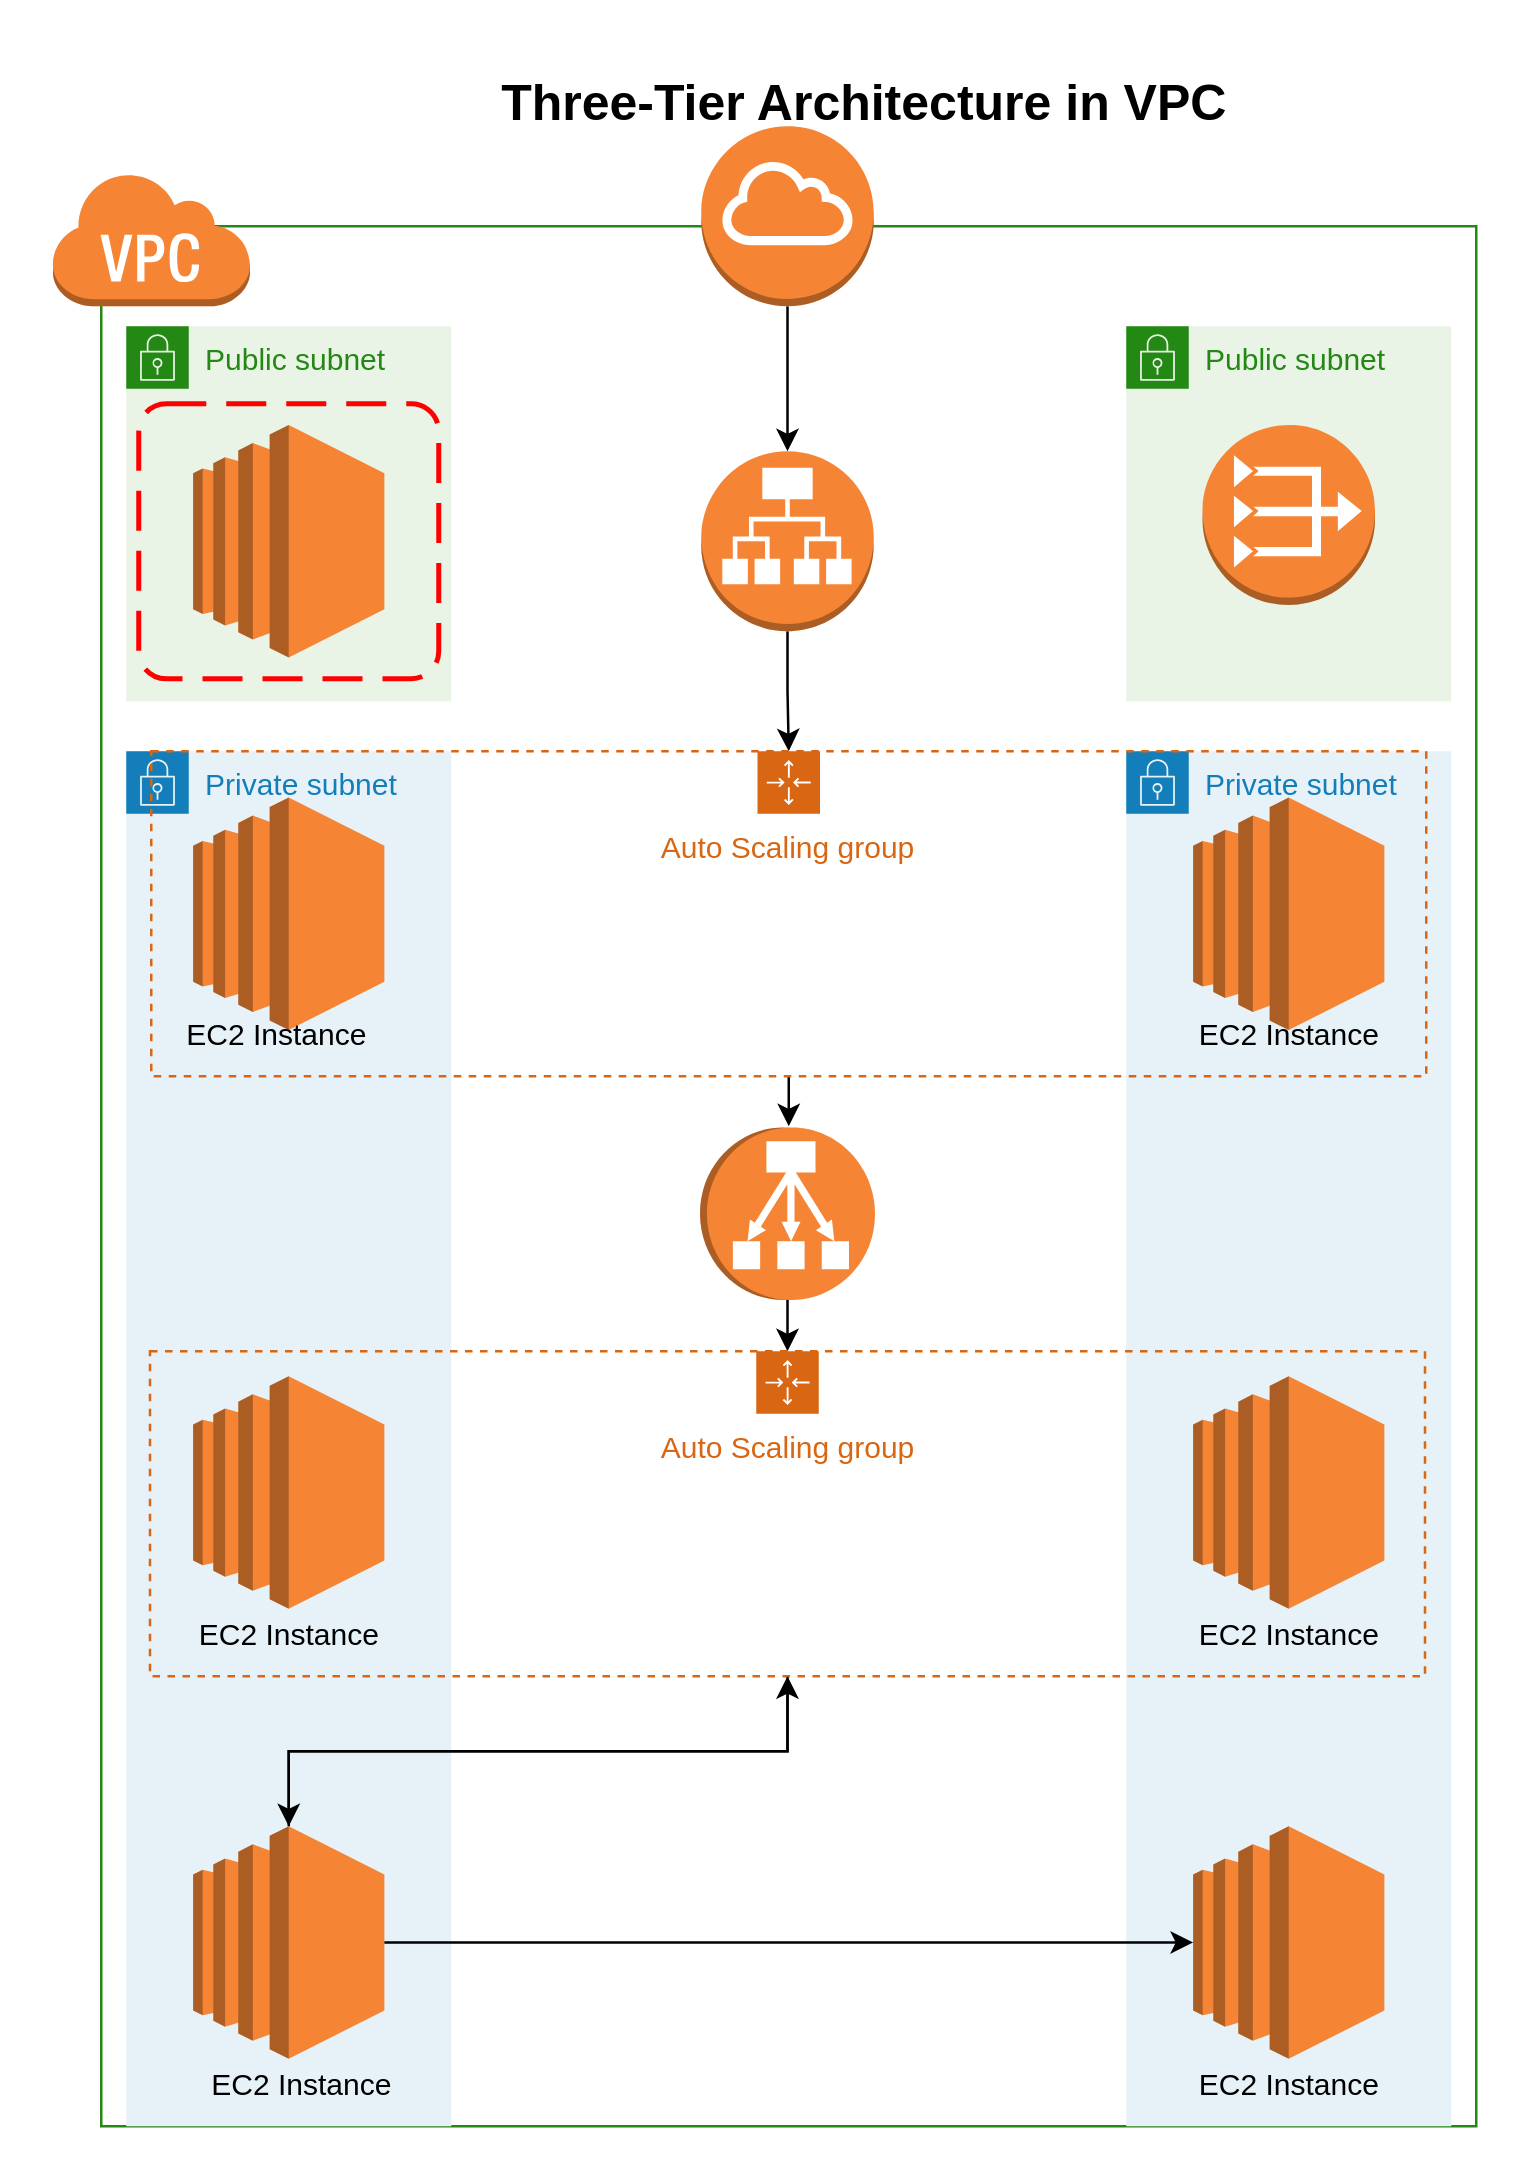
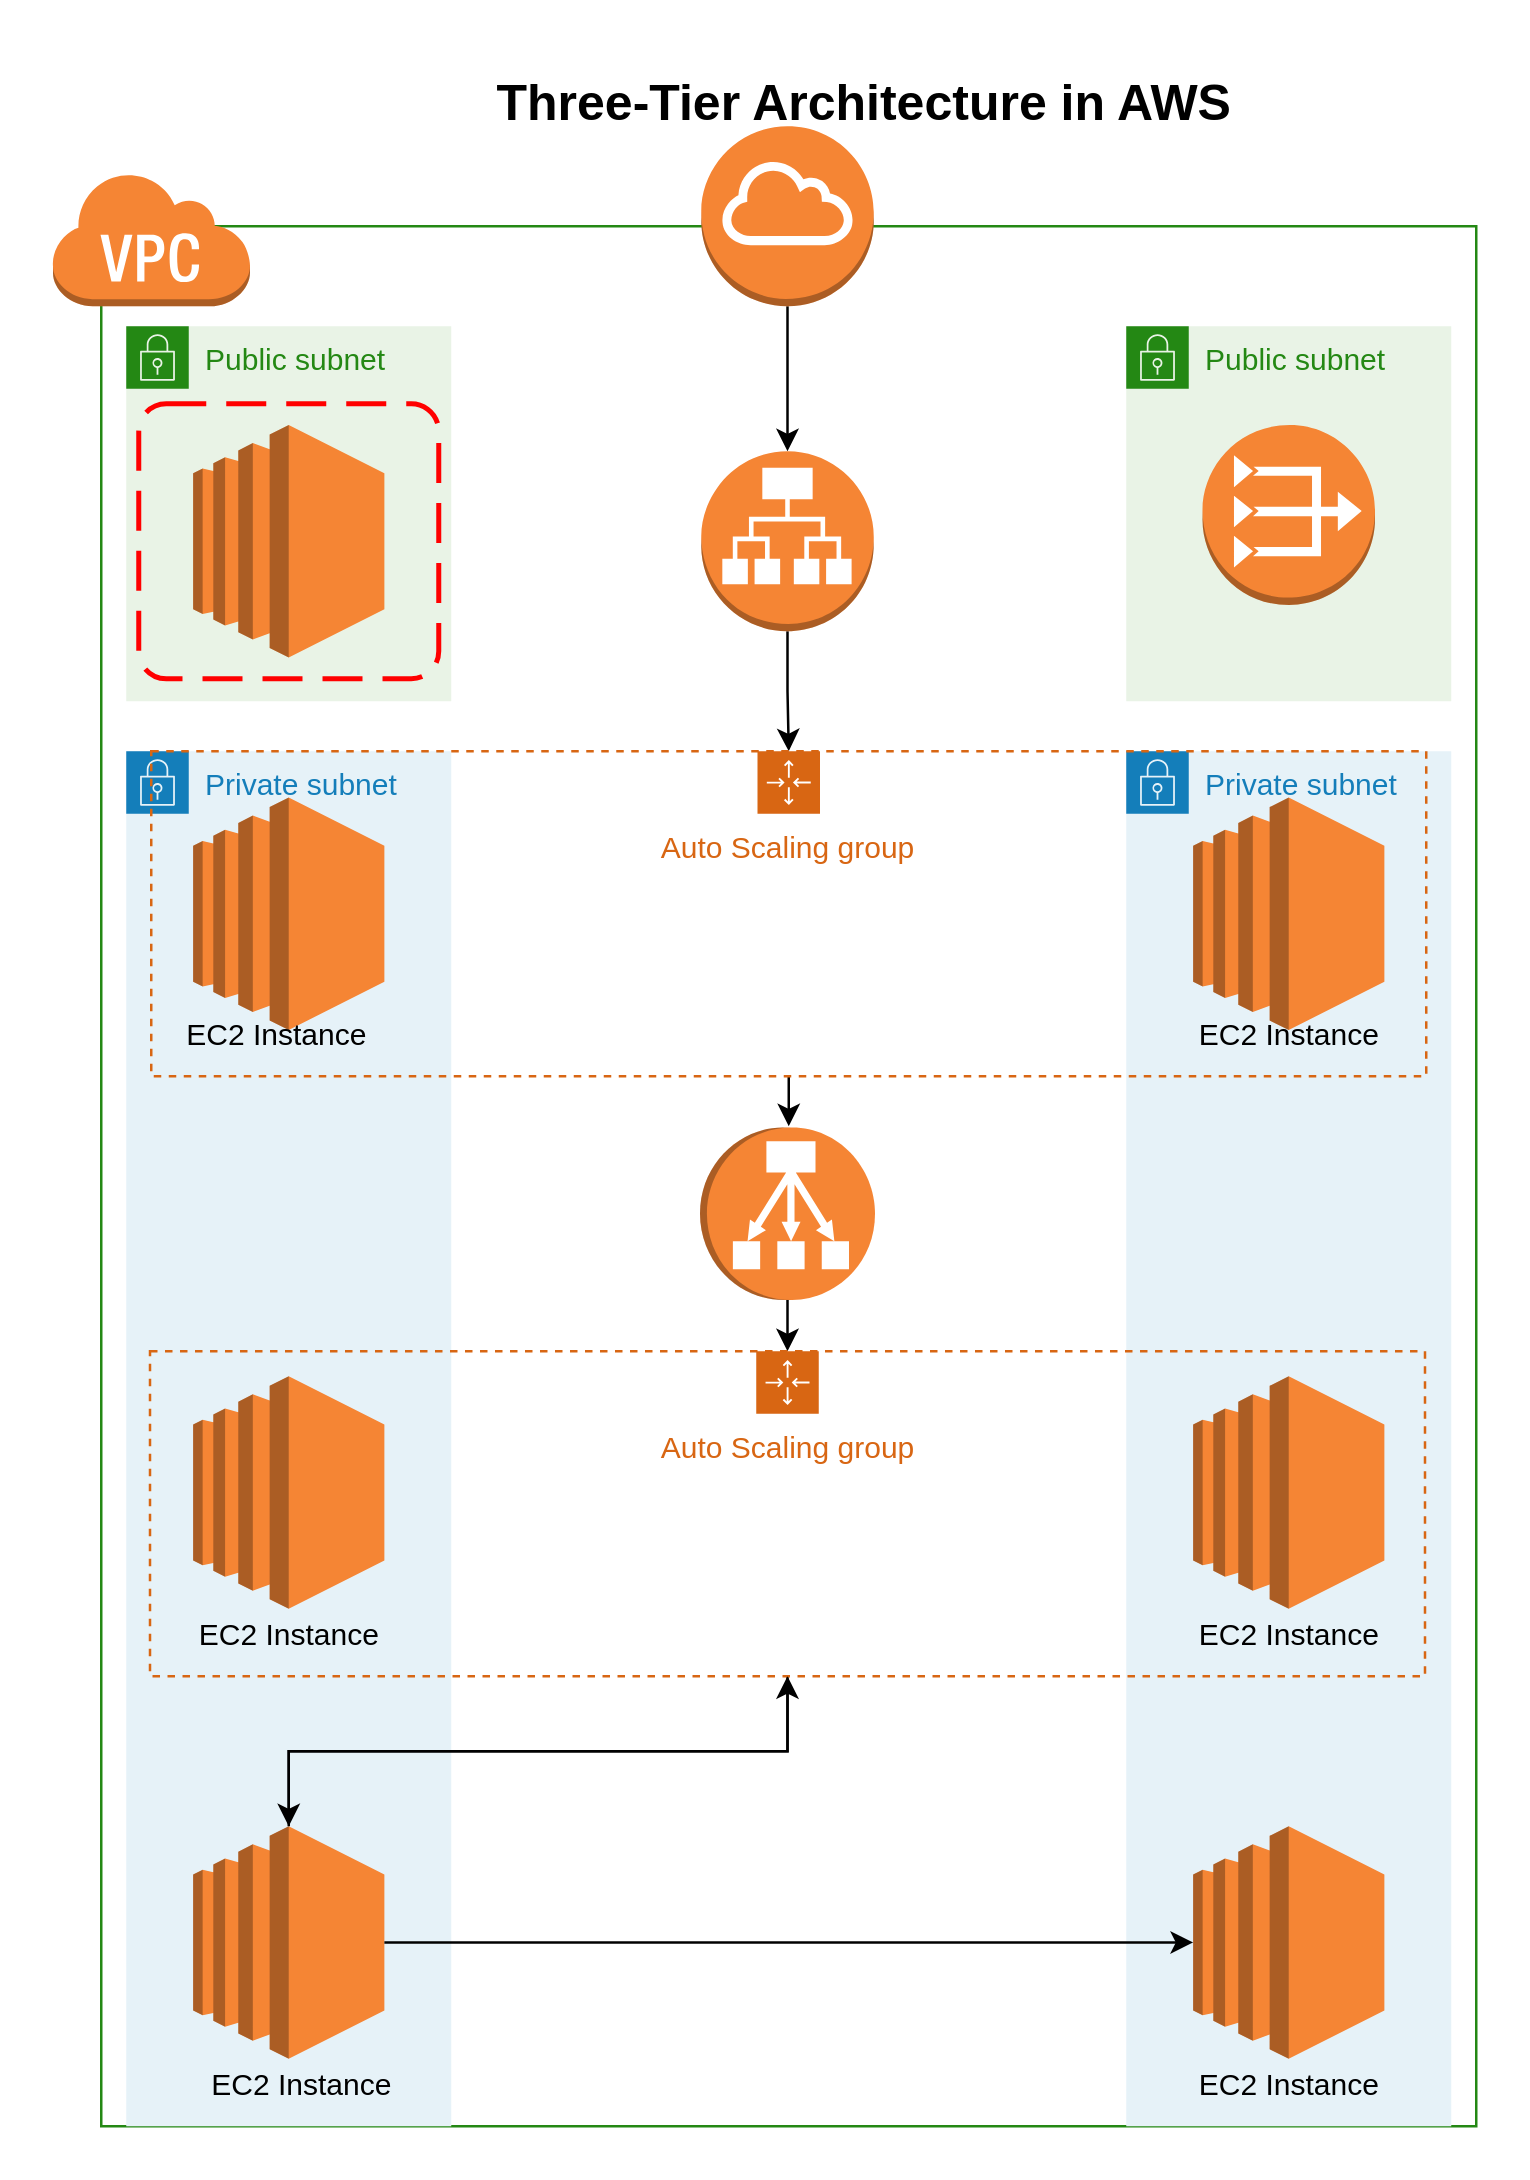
node "Three-Tier Architecture in VPC": label "Three-Tier Architecture in VPC" -> "Three-Tier Architecture in AWS"
